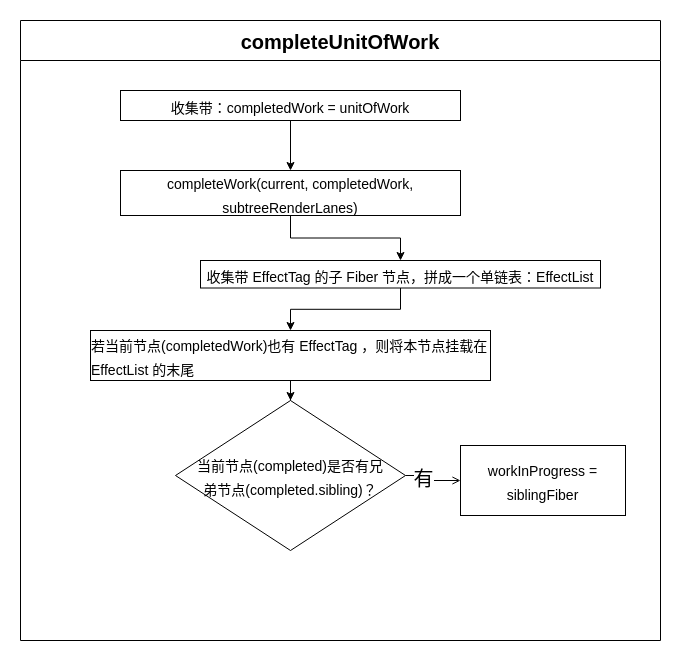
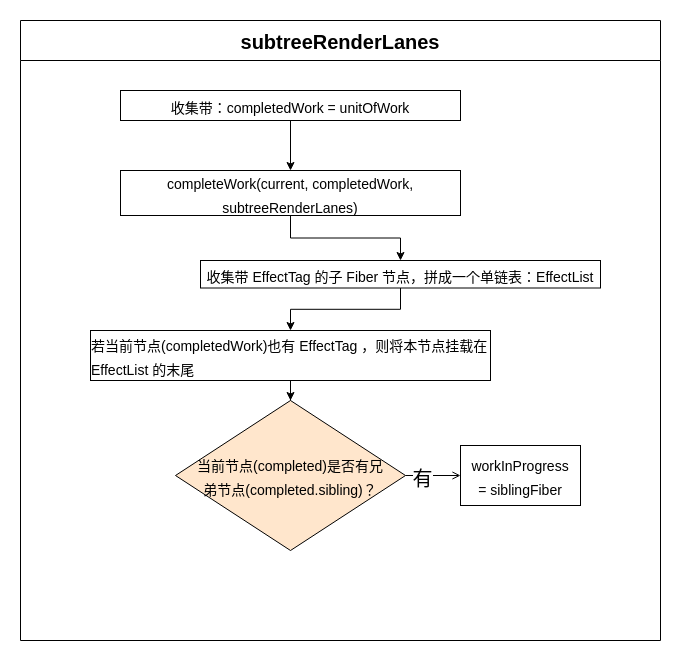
node "completeUnitOfWork": label "completeUnitOfWork" -> "subtreeRenderLanes"
node "当前节点(completed)是否有兄弟节点(completed.sibling)？": fillcolor #ffffff -> #ffe6cc
node "workInProgress = siblingFiber": size 165x70 -> 120x60
